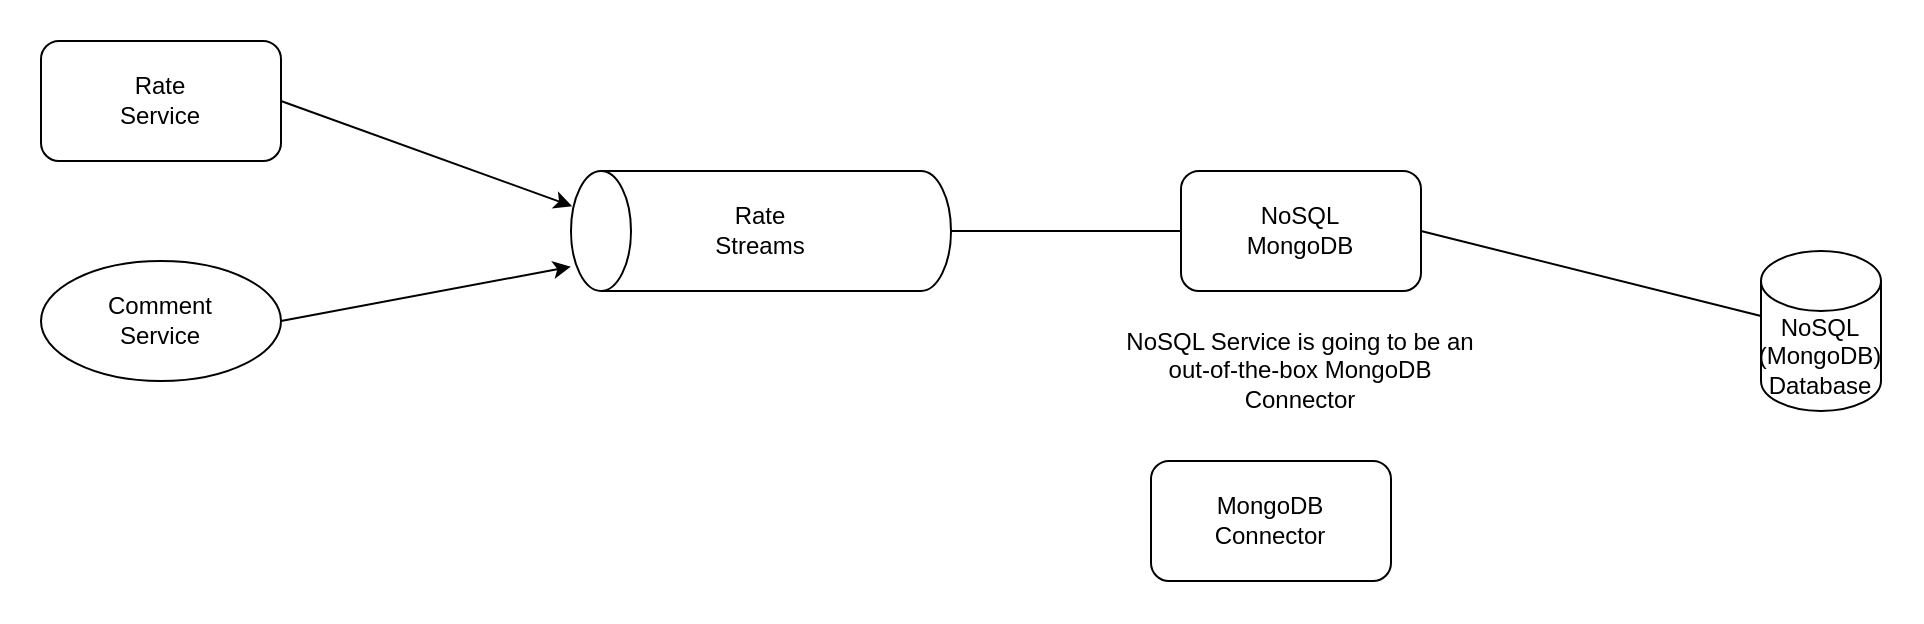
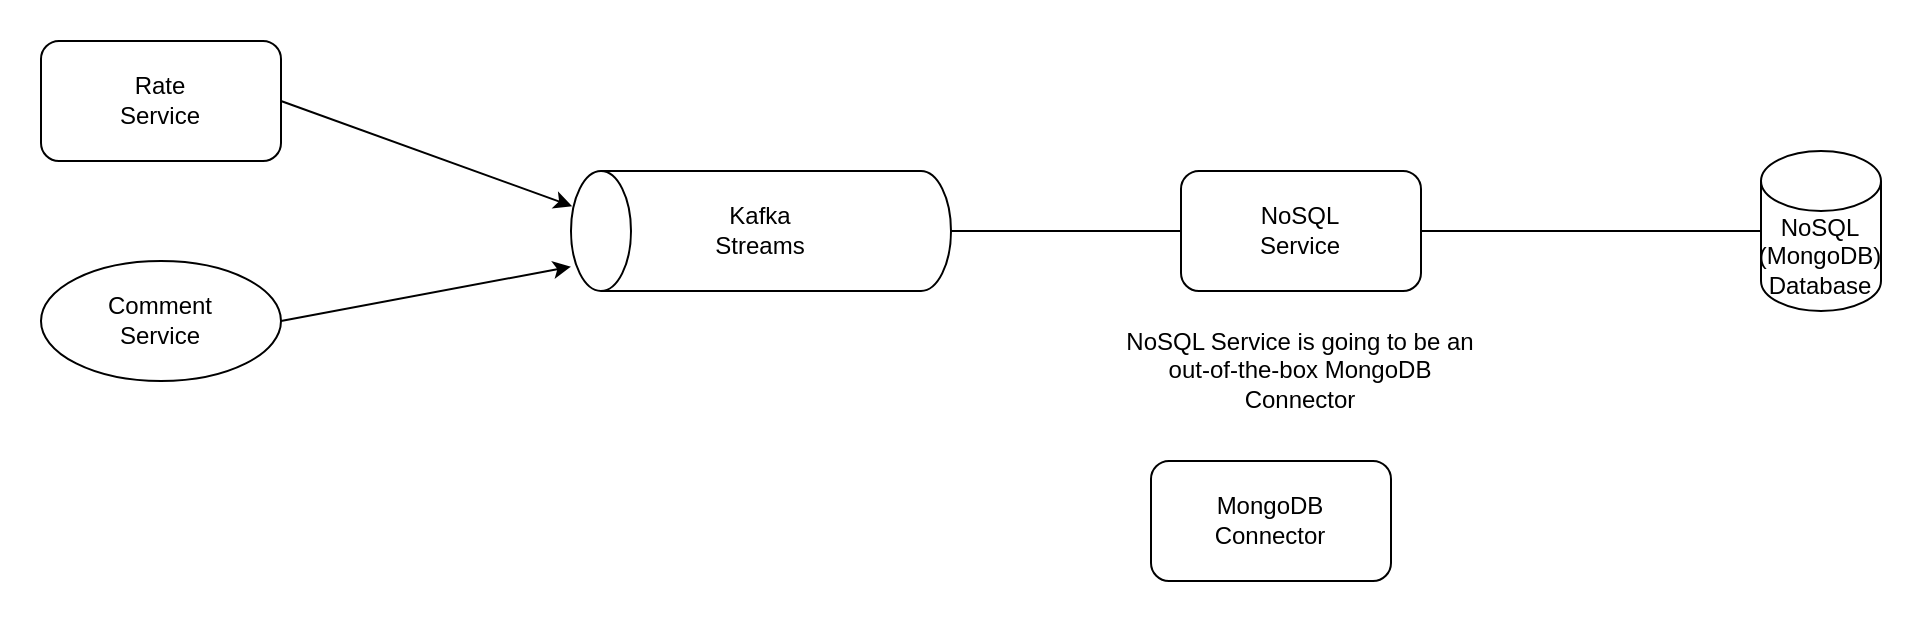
node "Rate Streams": label "Rate Streams" -> "Kafka Streams"
node "NoSQL MongoDB": label "NoSQL MongoDB" -> "NoSQL Service"
node "NoSQL (MongoDB) Database": moved (1821, 331) -> (1821, 231)
